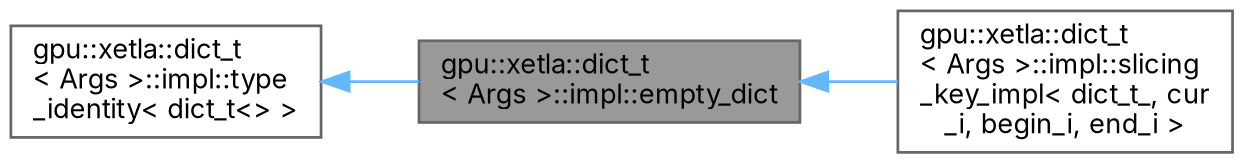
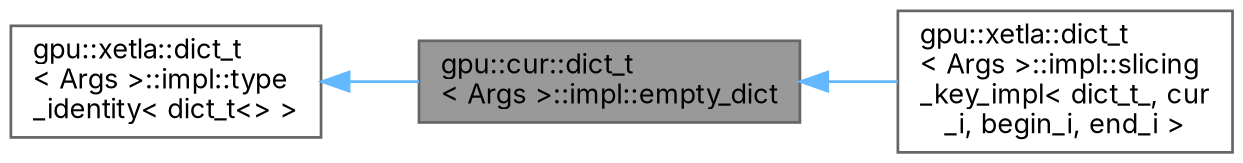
node "gpu::xetla::dict_t < Args >::impl::empty_dict": label "gpu::xetla::dict_t < Args >::impl::empty_dict" -> "gpu::cur::dict_t < Args >::impl::empty_dict"
